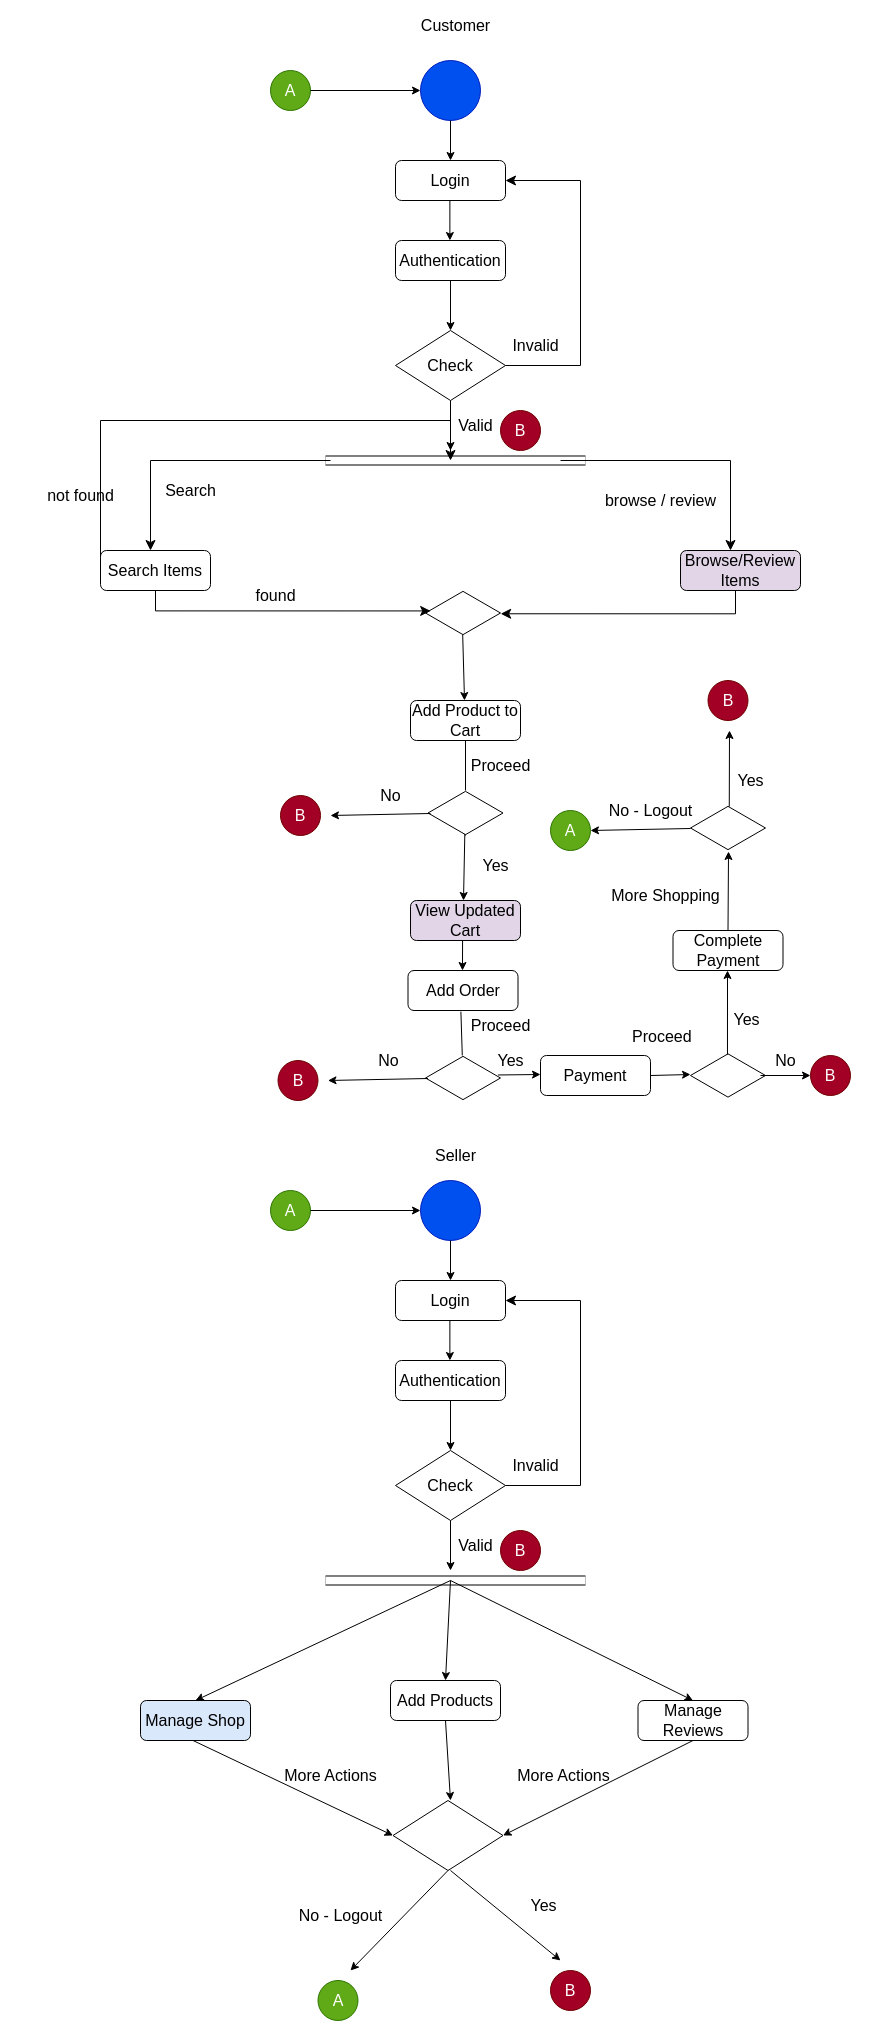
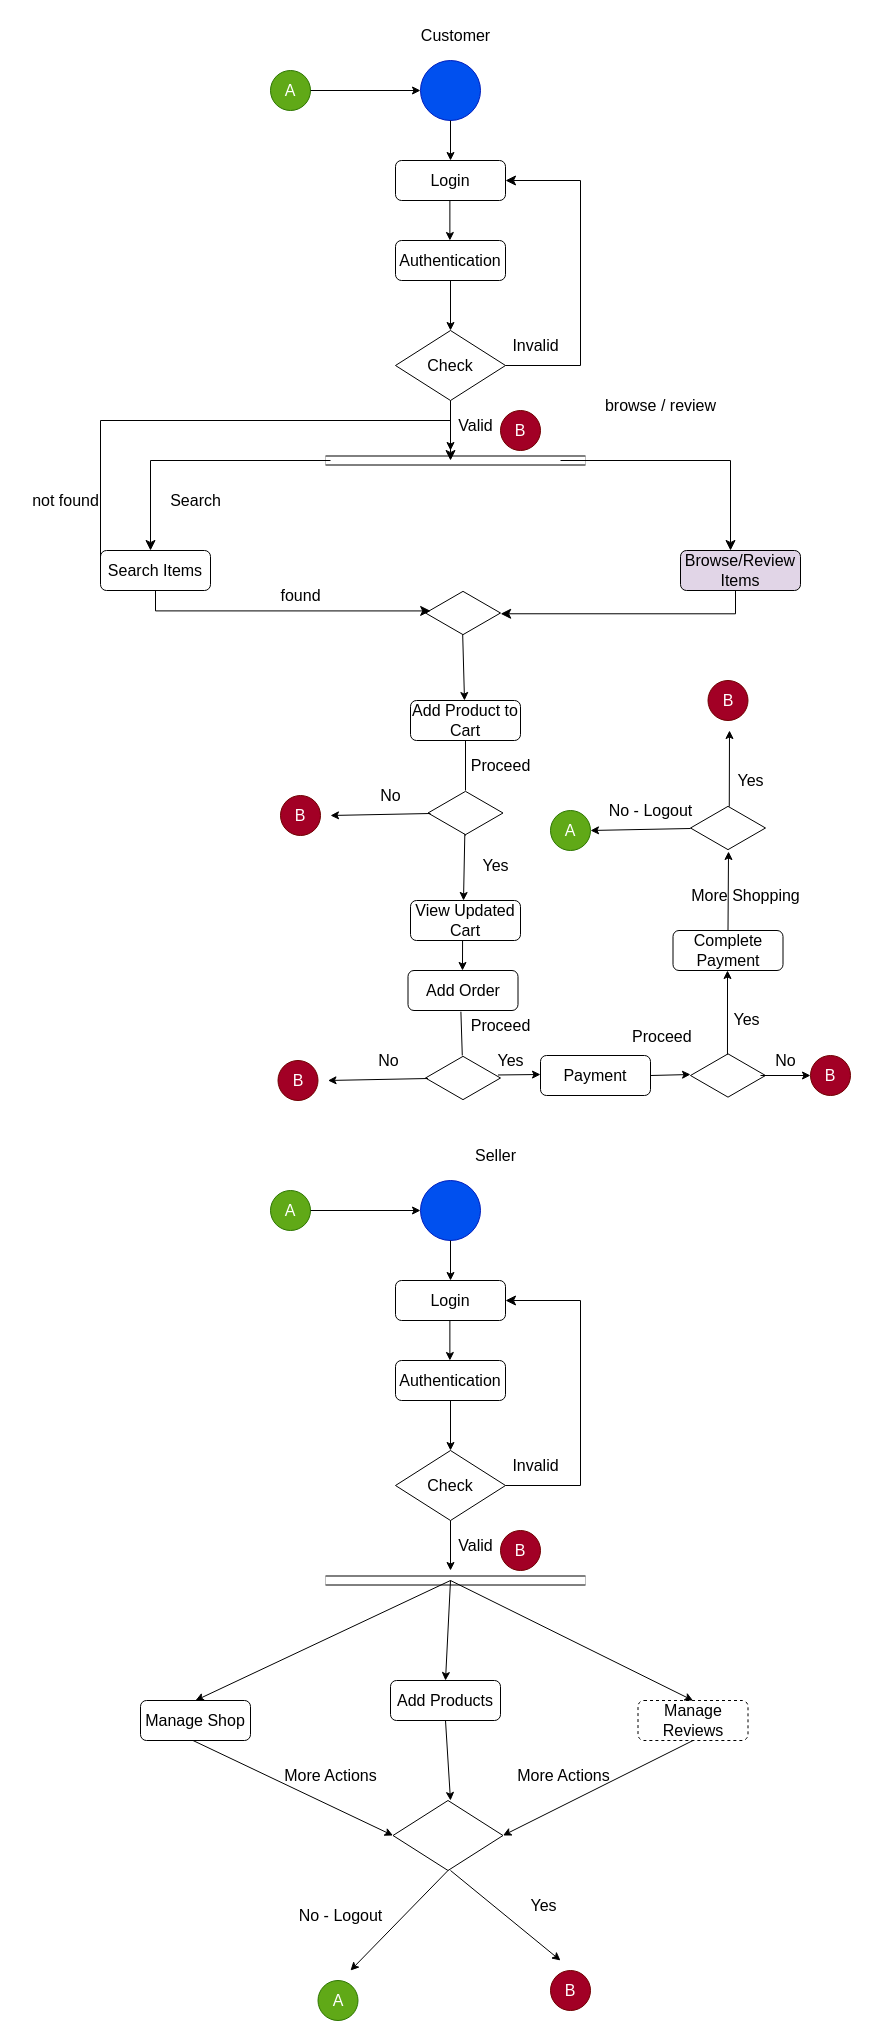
node "Customer": moved (456, 26) -> (456, 36)
node "Search": moved (191, 491) -> (196, 501)
node "not found": moved (81, 496) -> (66, 501)
node "browse / review": moved (661, 501) -> (661, 406)
node "found": moved (276, 596) -> (301, 596)
node "More Shopping": moved (666, 896) -> (746, 896)
node "View Updated Cart": fillcolor #e1d5e7 -> #ffffff
node "Seller": moved (456, 1156) -> (496, 1156)
node "Manage Shop": fillcolor #dae8fc -> #ffffff
node "Manage Reviews": style solid -> dashed
